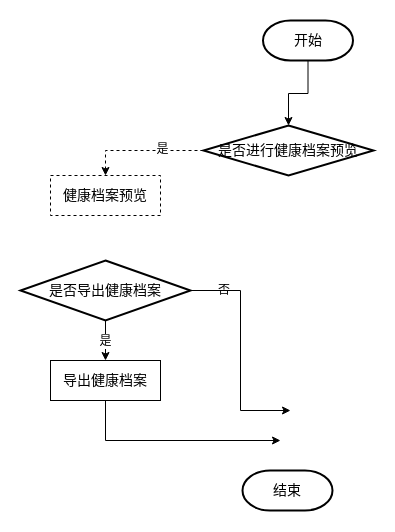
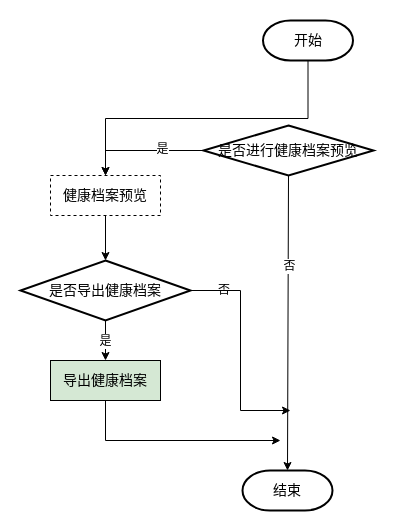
edge "开始" -> "是否进行健康档案预览": now "开始" -> "健康档案预览"
edge "是否进行健康档案预览" -> "健康档案预览": style dashed -> solid
edge "健康档案预览" -> "是否导出健康档案": added
edge "是否进行健康档案预览" -> "结束": added, label "否"
node "导出健康档案": fillcolor #ffffff -> #d5e8d4
